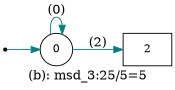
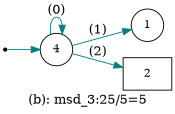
node "1": added
node "0": label "0" -> "4"
